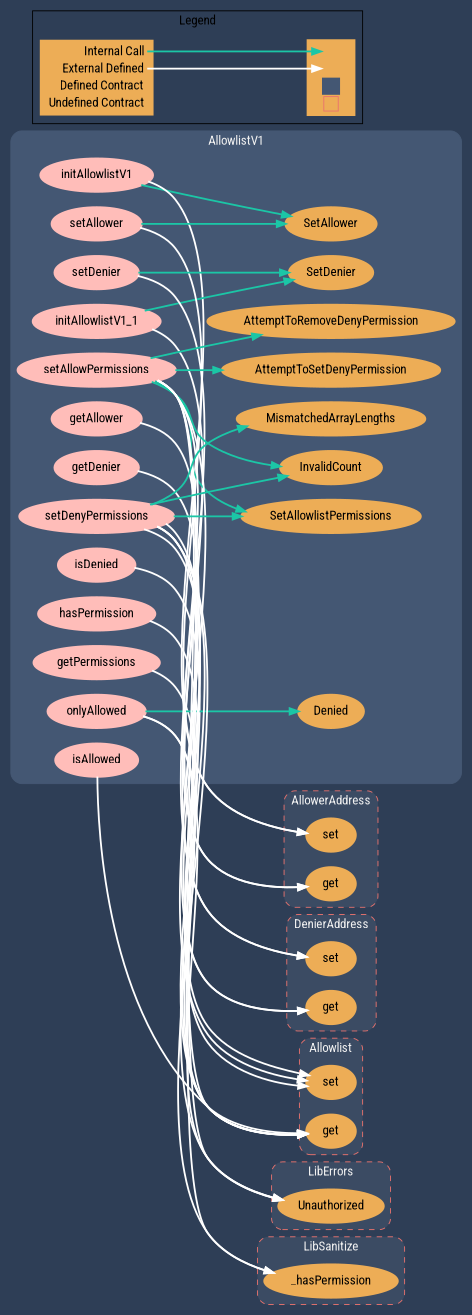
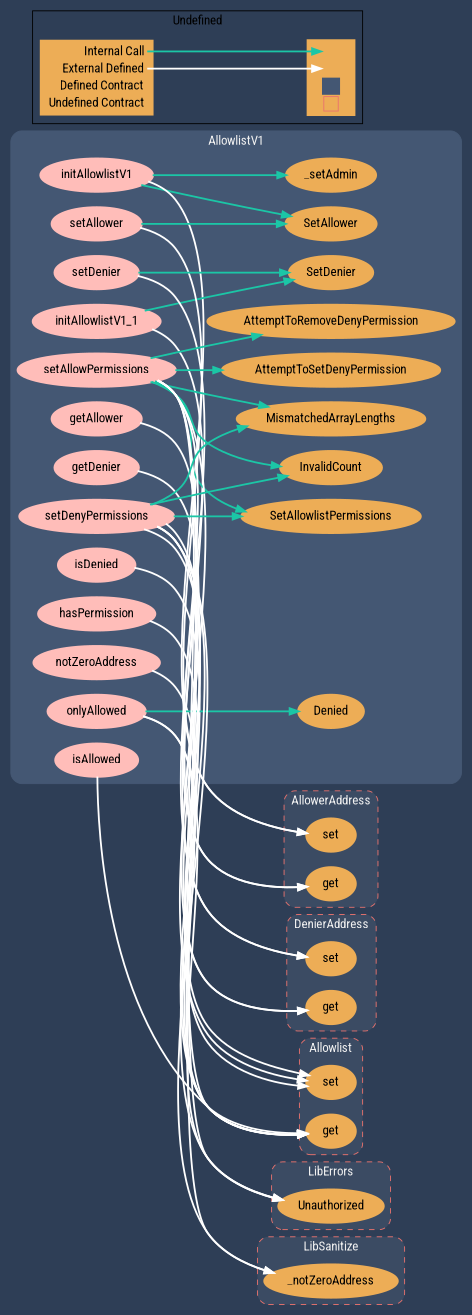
cluster "Legend": label "Legend" -> "Undefined"
node "_setAdmin": added
edge "setAllowPermissions" -> "MismatchedArrayLengths": added
node "getPermissions": label "getPermissions" -> "notZeroAddress"
node "_hasPermission": label "_hasPermission" -> "_notZeroAddress"
